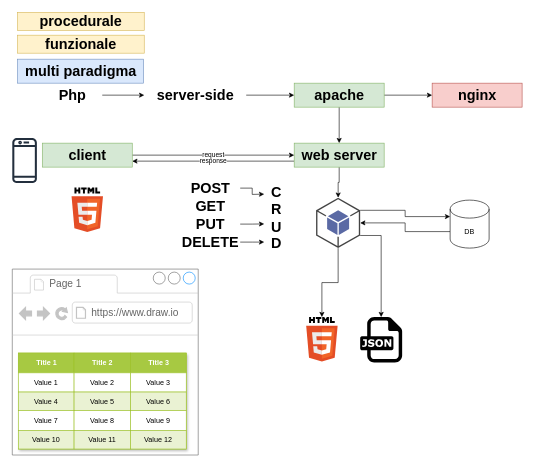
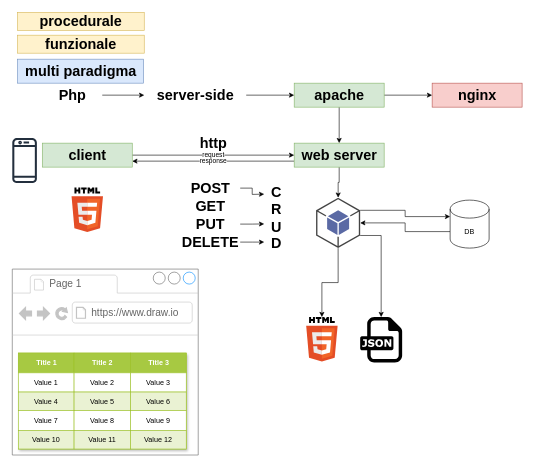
node "http": added
